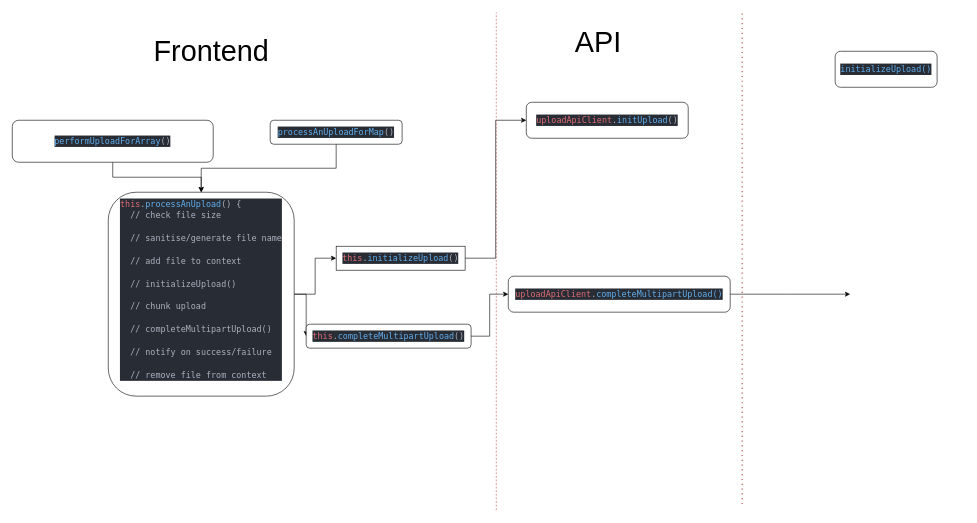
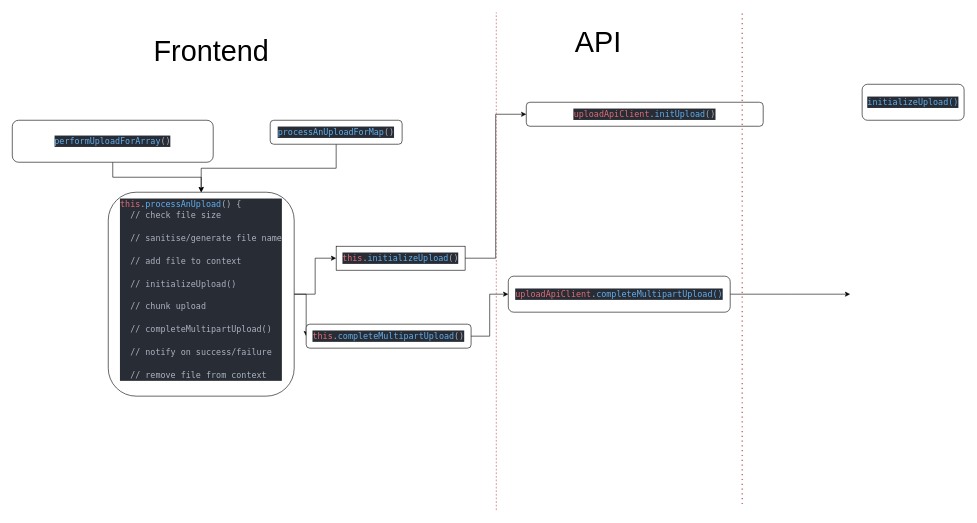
node "initializeUpload()": moved (887, 69) -> (914, 102)
node "uploadApiClient.initUpload()": size 162x36 -> 237x24
